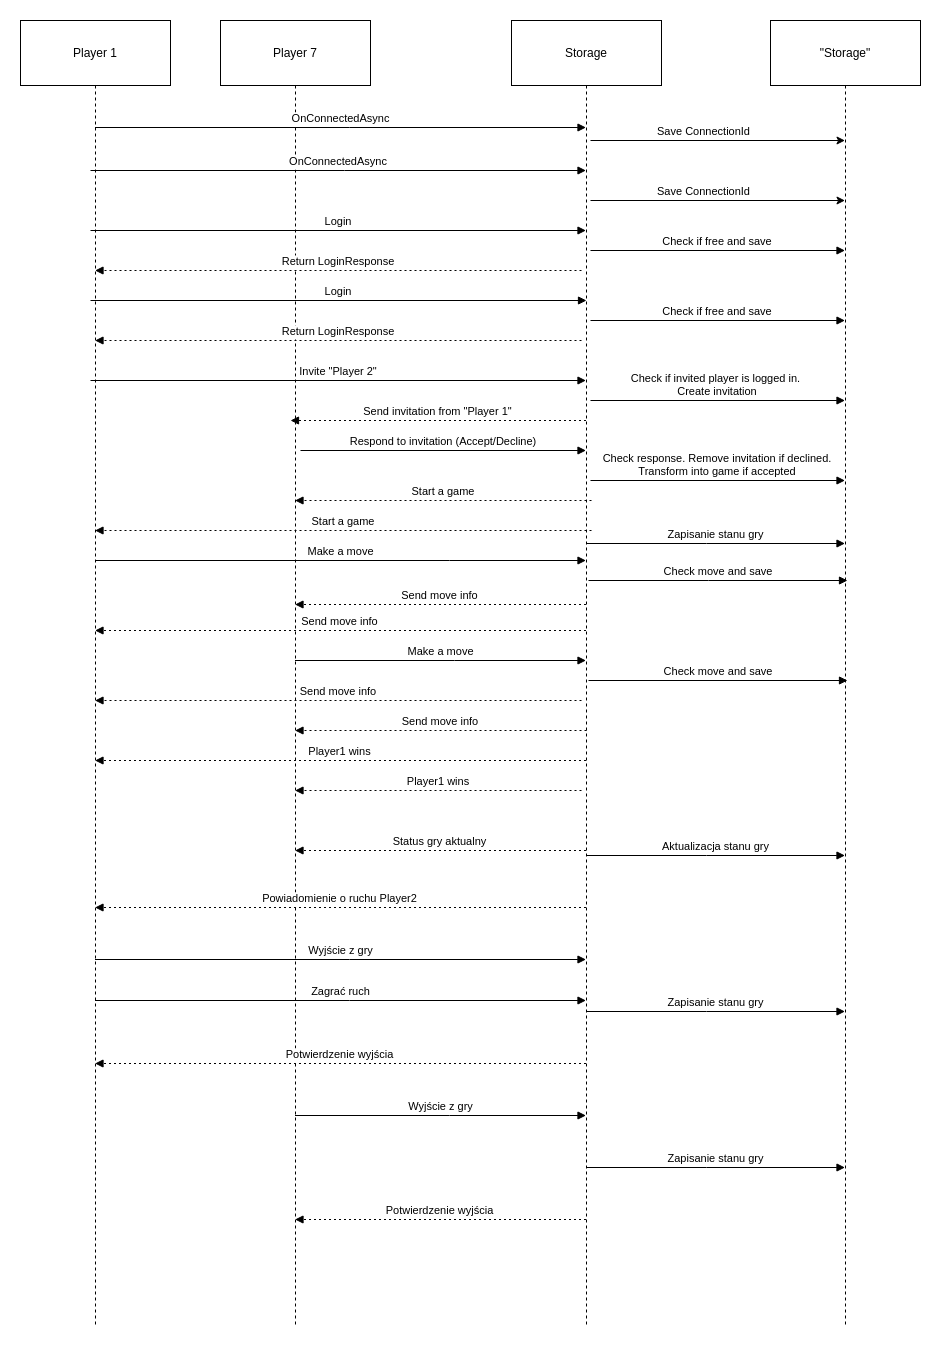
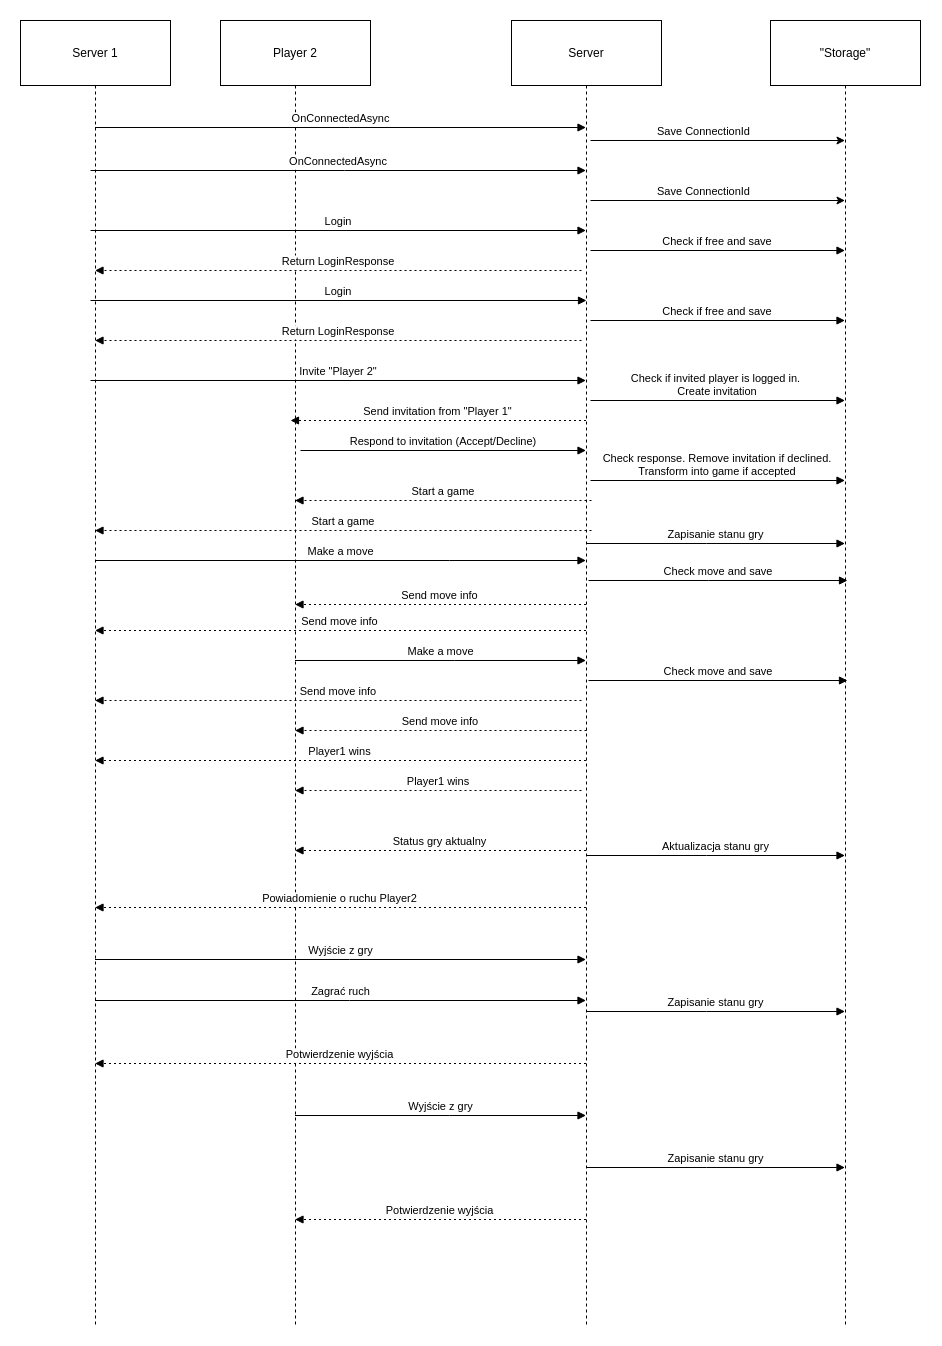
node "Player 1": label "Player 1" -> "Server 1"
node "Player 7": label "Player 7" -> "Player 2"
node "Storage": label "Storage" -> "Server"
